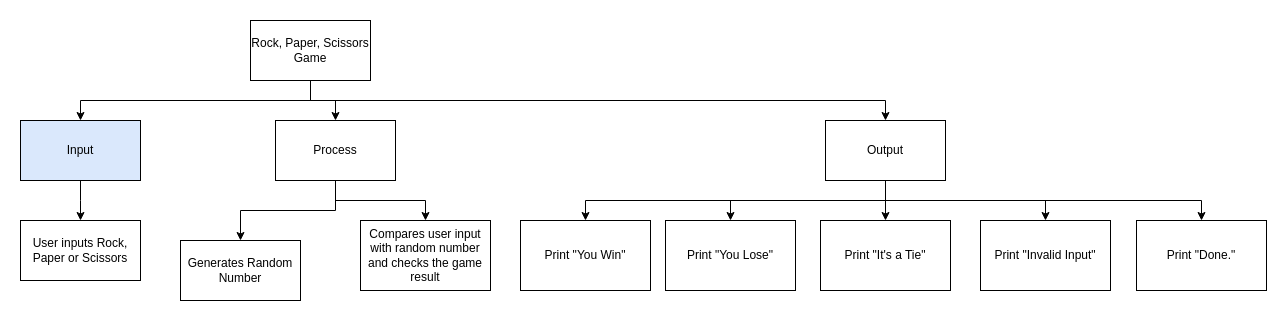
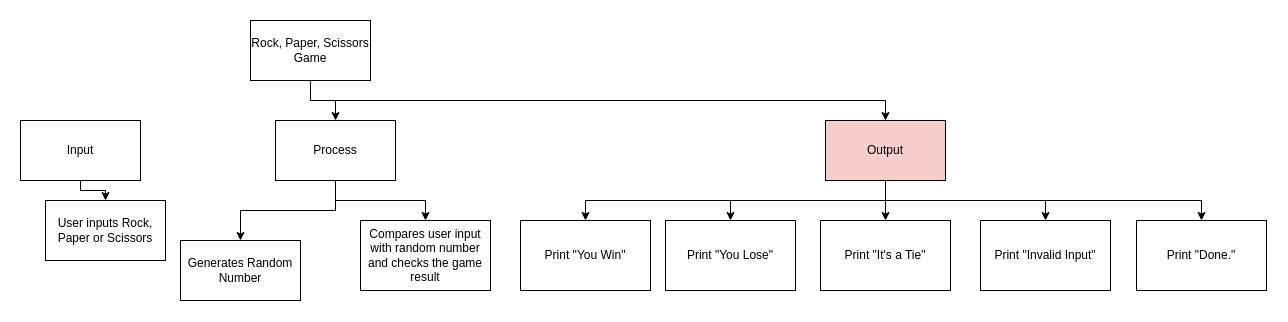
edge "Rock, Paper, Scissors Game" -> "Input": removed
node "Input": fillcolor #dae8fc -> #ffffff
node "Output": fillcolor #ffffff -> #f8cecc
node "User inputs Rock, Paper or Scissors": moved (81, 251) -> (106, 231)
